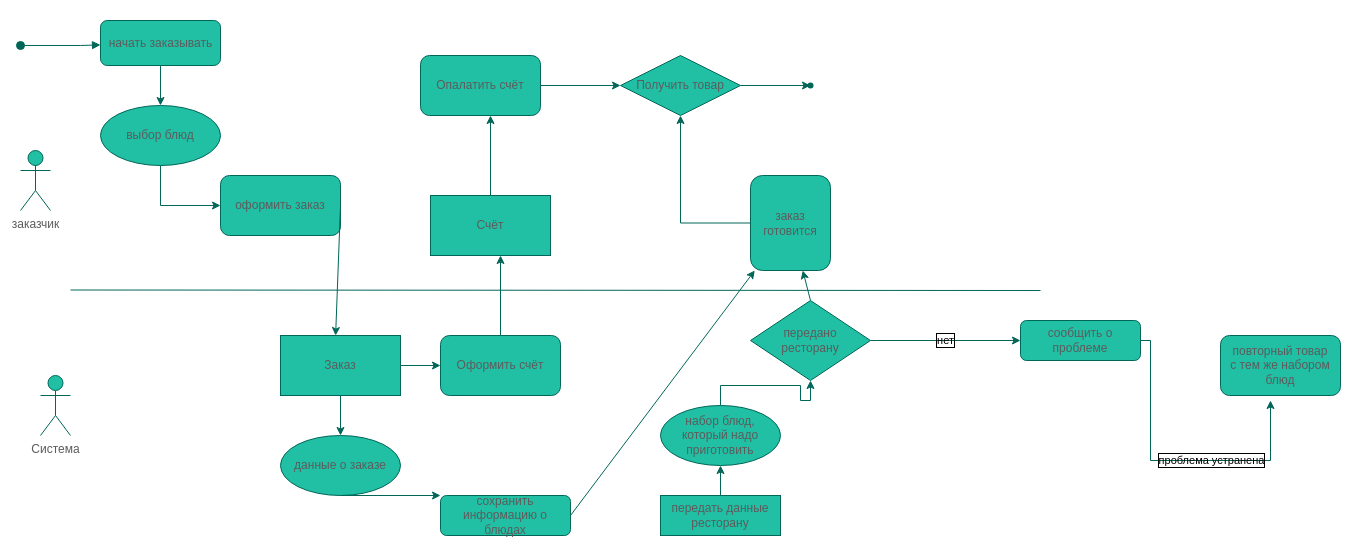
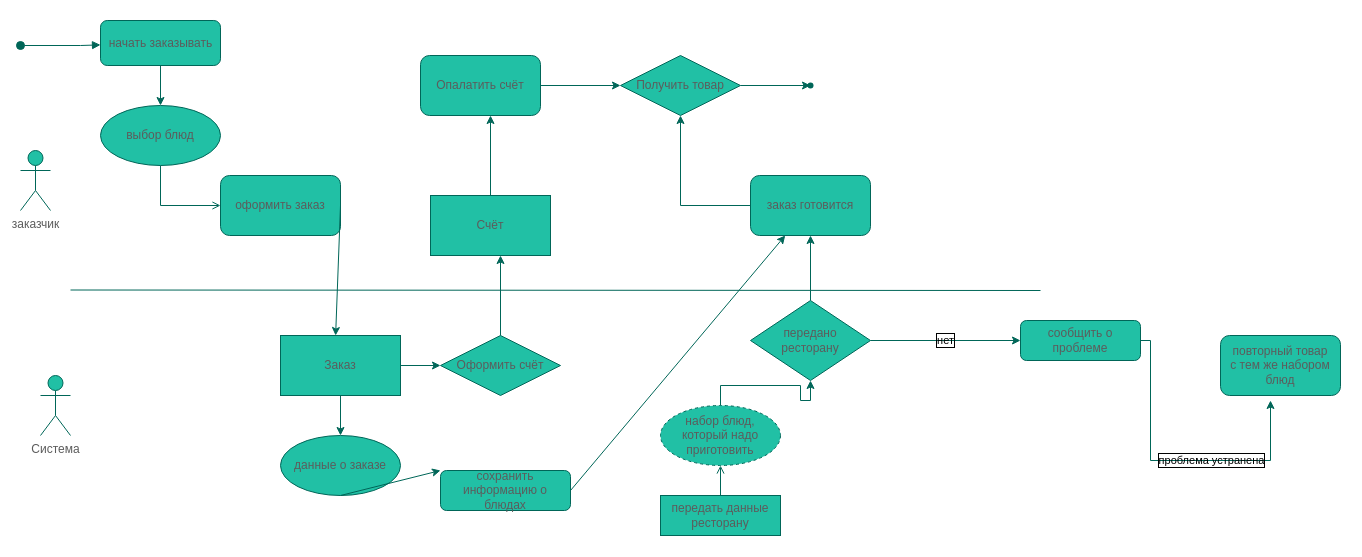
edge "выбор блюд" -> "оформить заказ": arrowhead classic -> open
node "заказ готовится": size 80x95 -> 120x60
node "Оформить счёт": shape rounded rectangle -> diamond
node "набор блюд, который надо приготовить": style solid -> dashed
edge "передать данные ресторану" -> "набор блюд, который надо приготовить": arrowhead classic -> open
node "сохранить информацию о блюдах": moved (506, 516) -> (506, 491)
